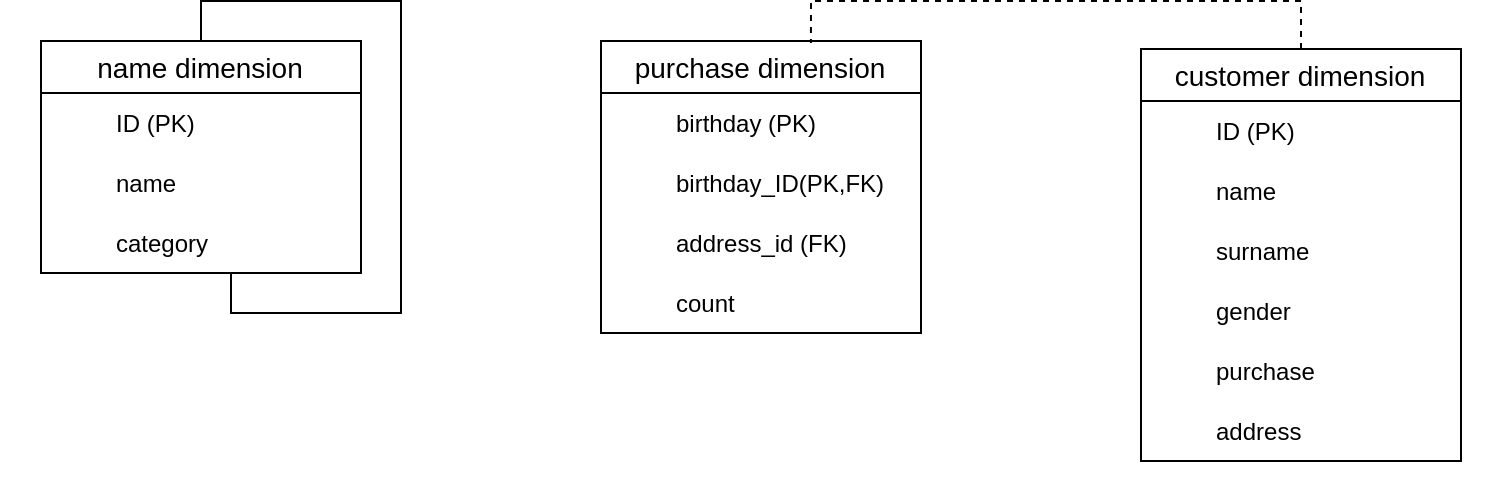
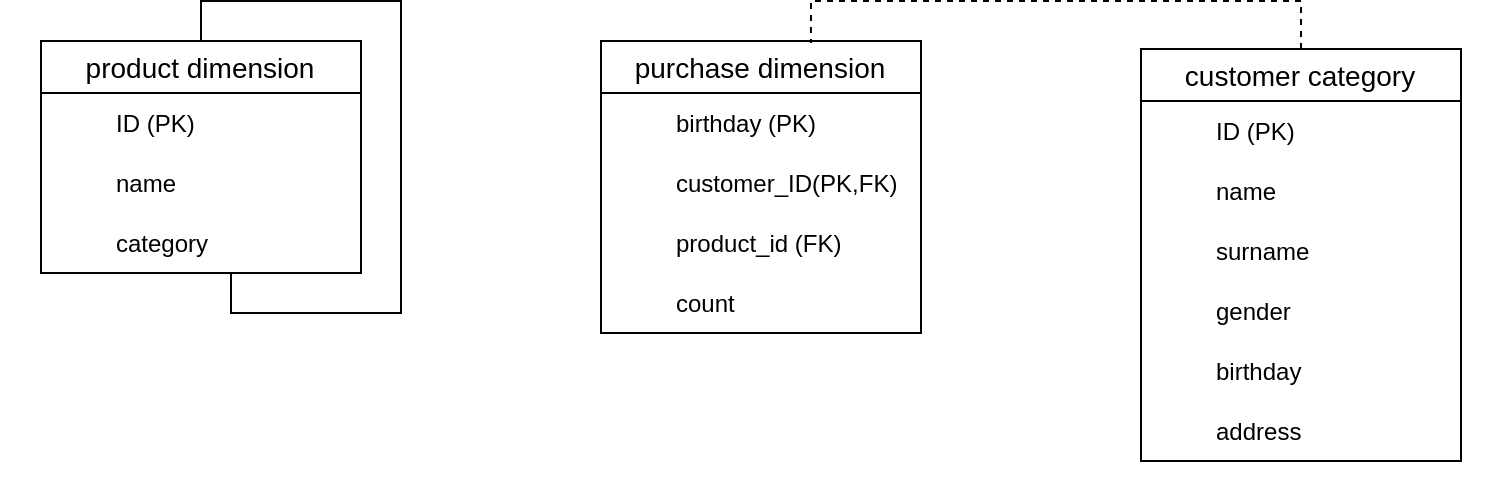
node "name dimension": label "name dimension" -> "product dimension"
node "customer dimension": label "customer dimension" -> "customer category"
node "birthday_ID(PK,FK)": label "birthday_ID(PK,FK)" -> "customer_ID(PK,FK)"
node "address_id (FK)": label "address_id (FK)" -> "product_id (FK)"
node "purchase": label "purchase" -> "birthday"
